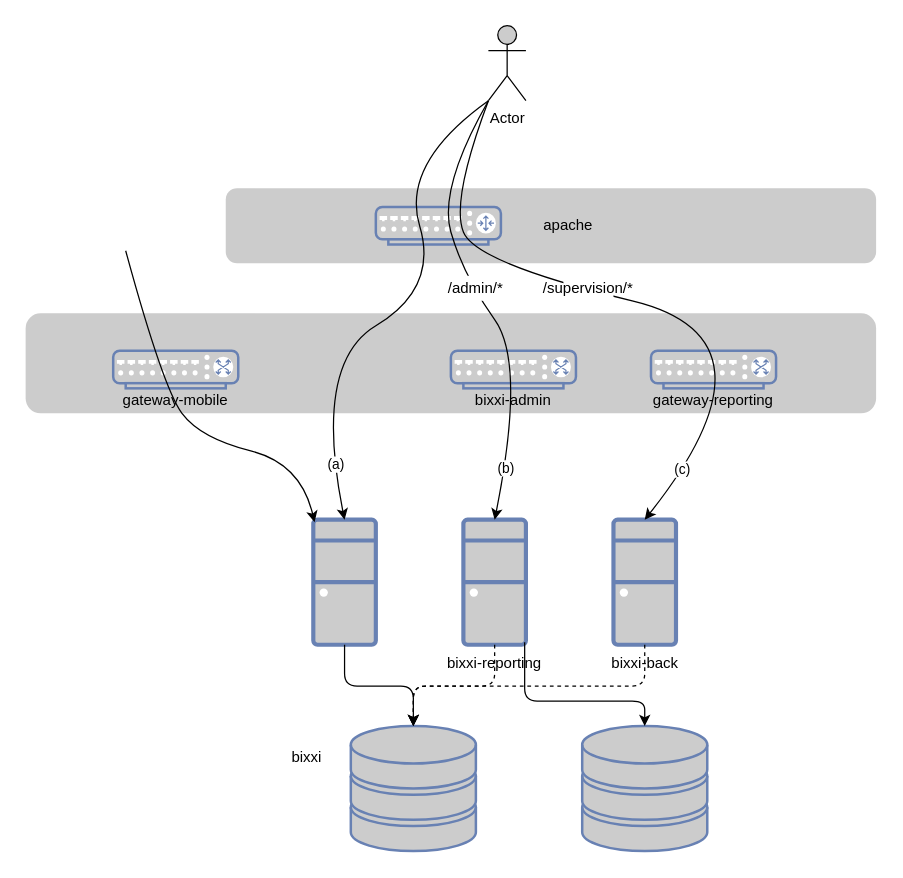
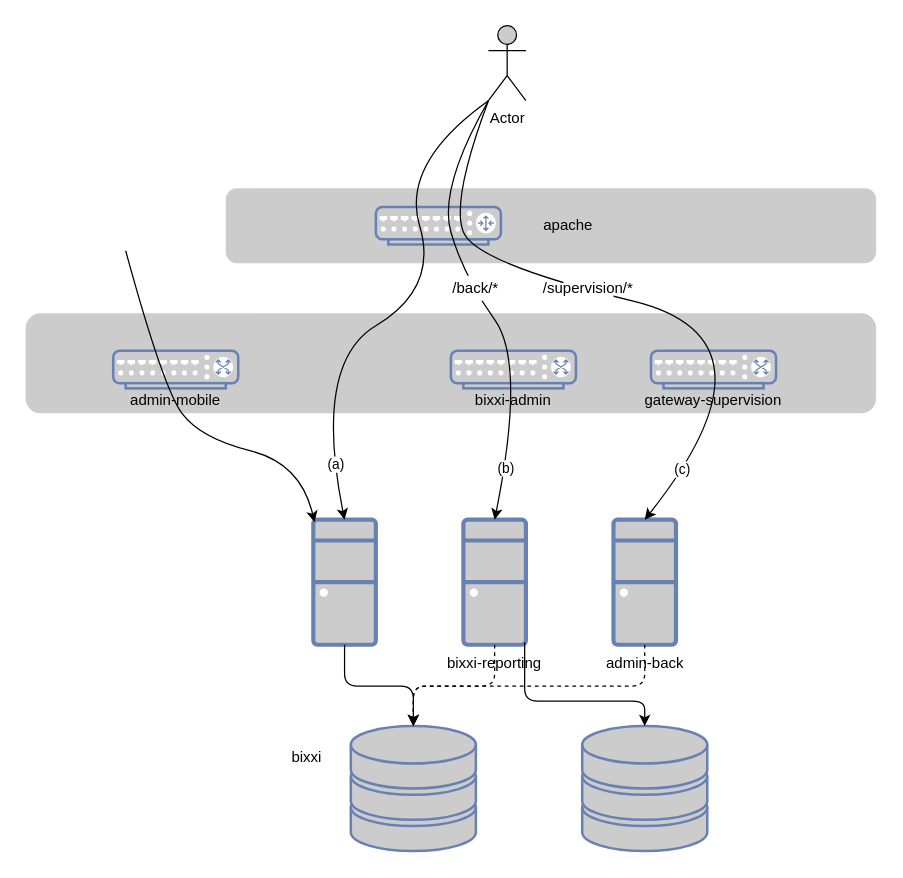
node "/admin/*": label "/admin/*" -> "/back/*"
node "gateway-mobile": label "gateway-mobile" -> "admin-mobile"
node "gateway-reporting": label "gateway-reporting" -> "gateway-supervision"
node "bixxi-back": label "bixxi-back" -> "admin-back"
